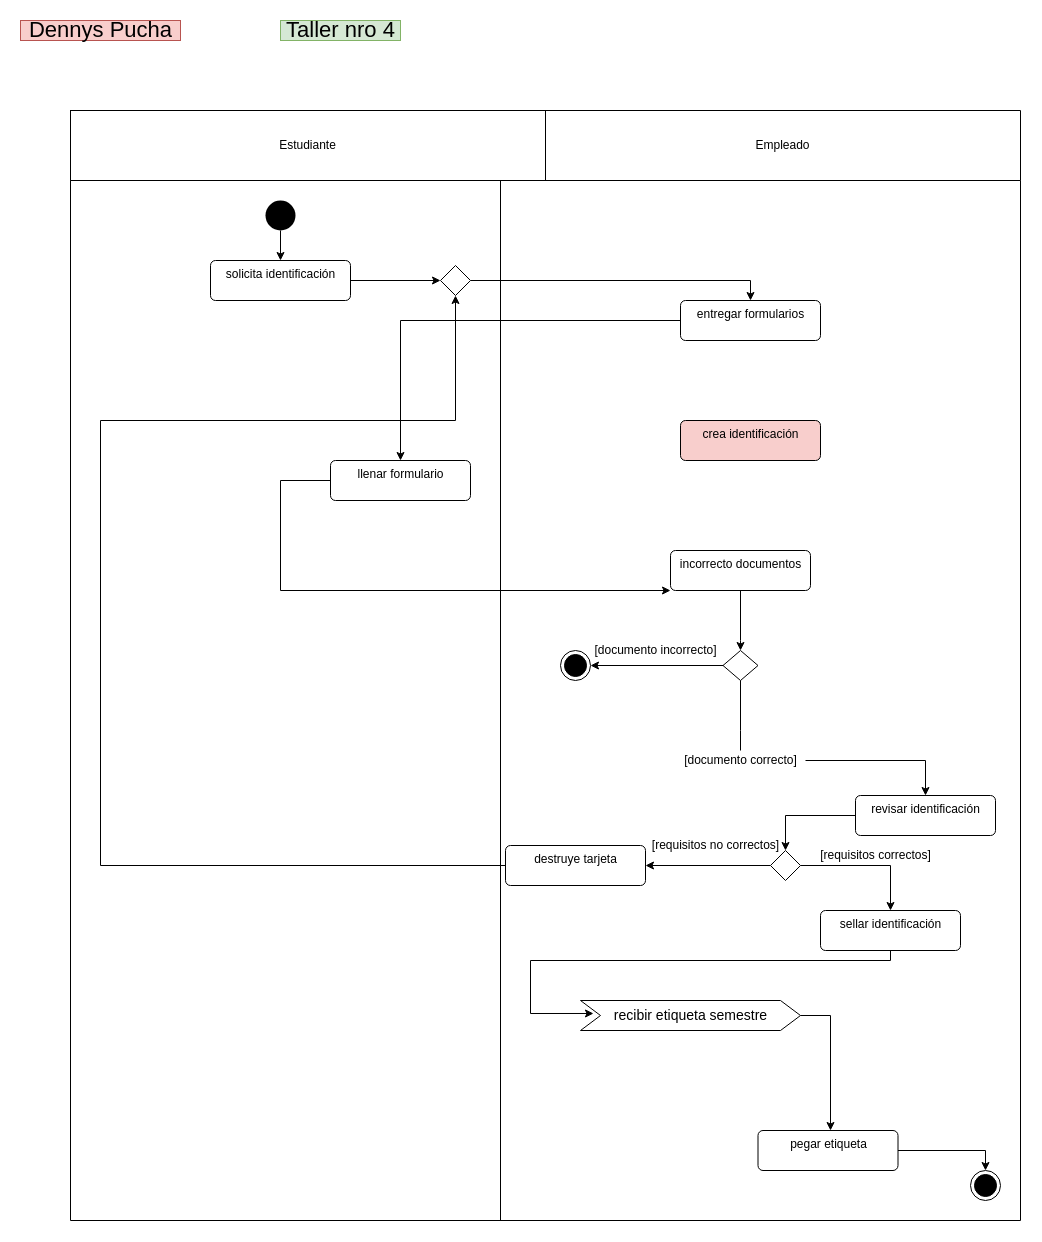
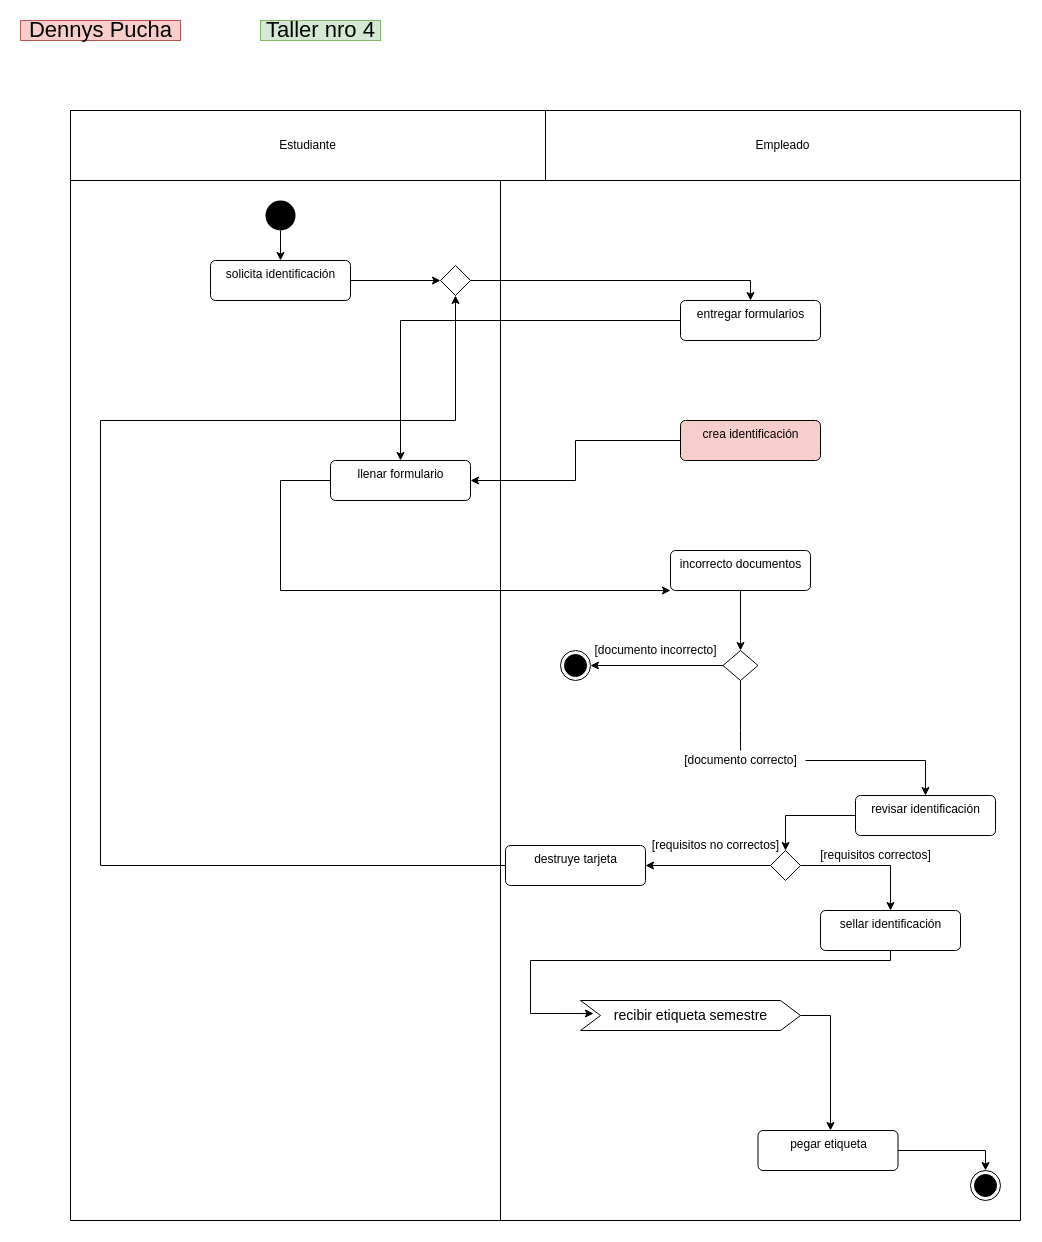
node "Taller nro 4": moved (341, 31) -> (321, 31)
edge "crea identificación" -> "llenar formulario": added
